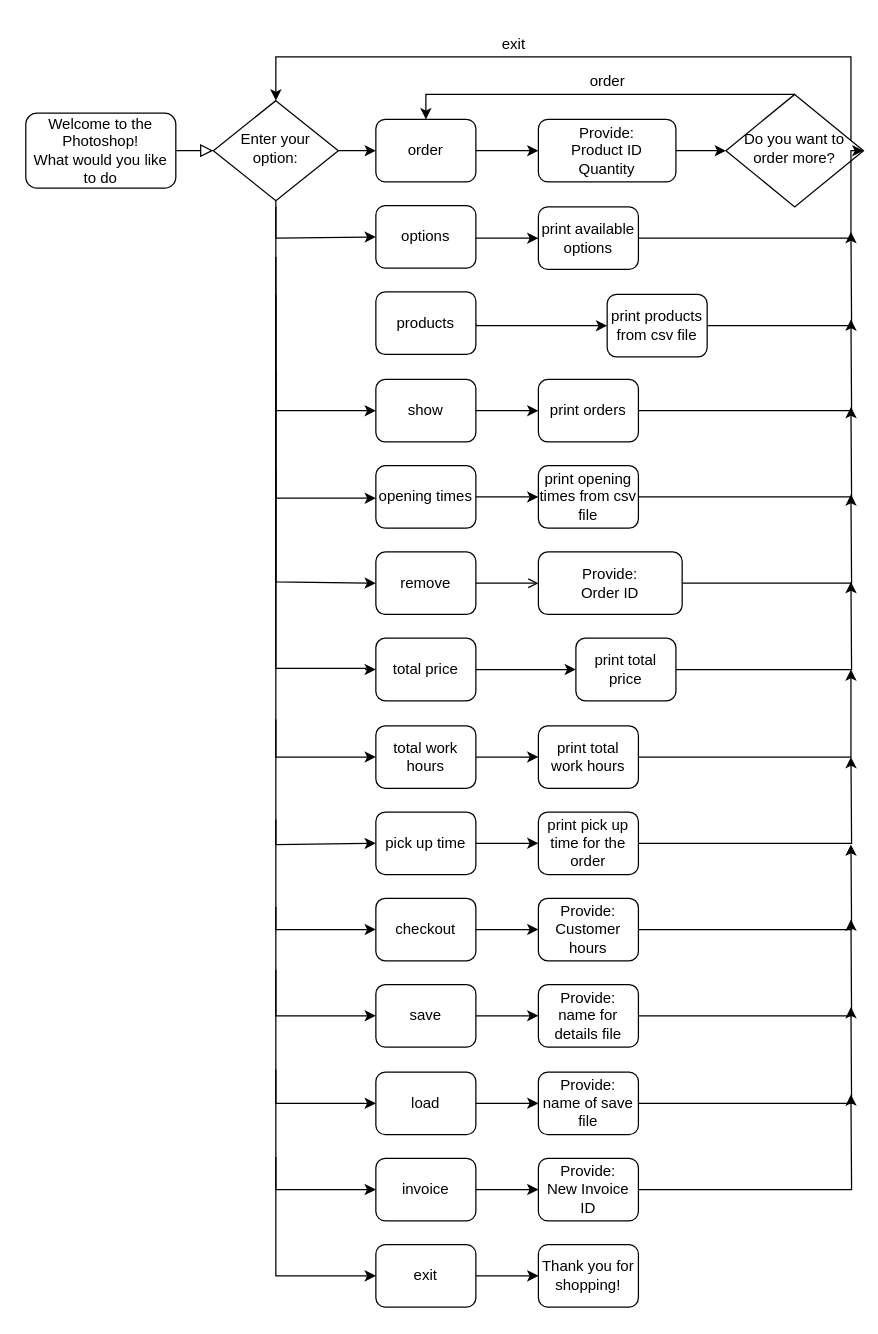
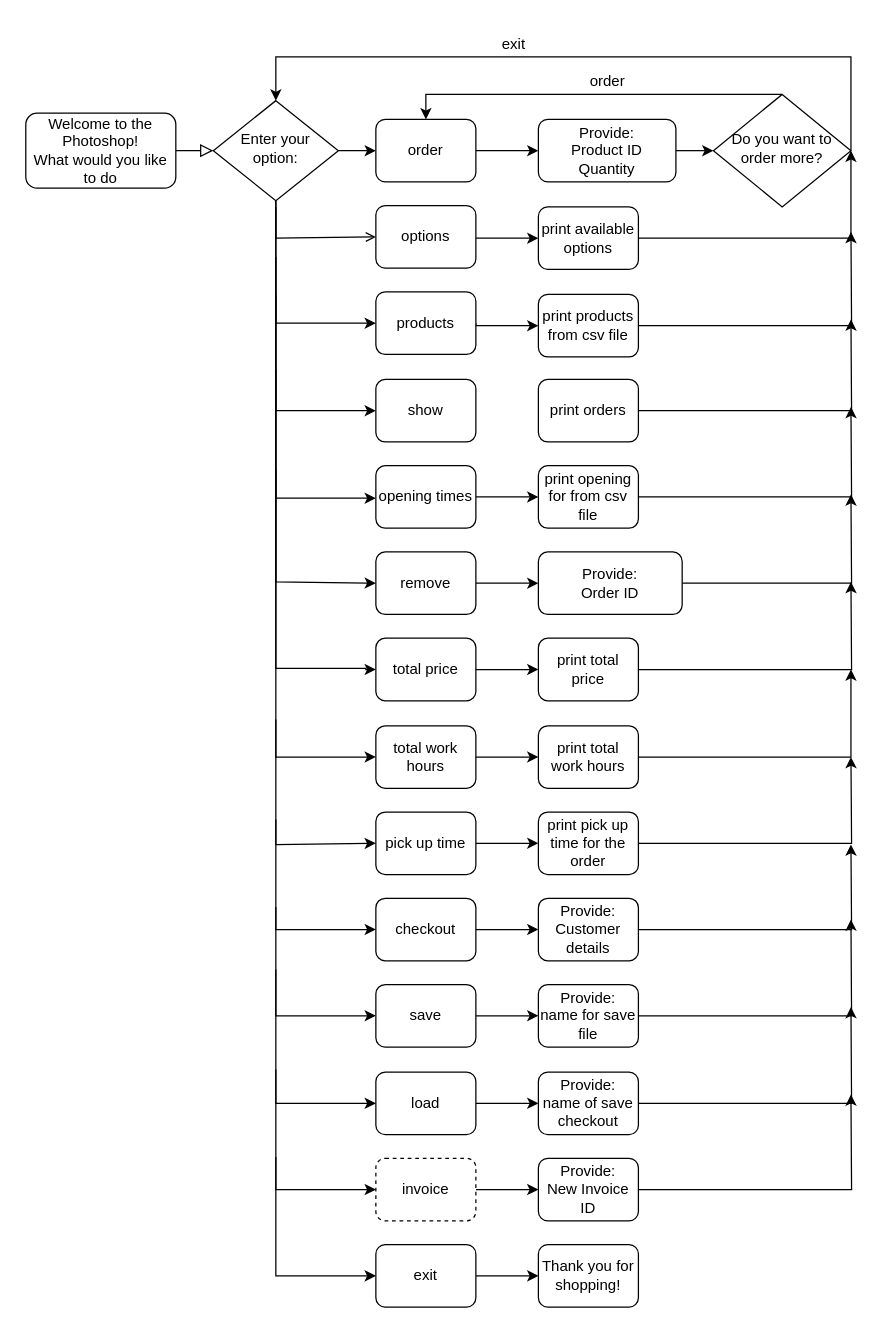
node "Do you want to order more?": moved (794, 151) -> (782, 151)
edge "Enter your option:" -> "options": arrowhead classic -> open
edge "Enter your option:" -> "products": added
node "print products from csv file": moved (657, 326) -> (588, 326)
edge "show" -> "print orders": removed
node "print opening times from csv file": label "print opening times from csv file" -> "print opening for from csv file"
edge "remove" -> "Provide: Order ID": arrowhead open -> classic
node "print total price": moved (626, 669) -> (588, 669)
node "Provide: Customer hours": label "Provide: Customer hours" -> "Provide: Customer details"
node "Provide: name for details file": label "Provide: name for details file" -> "Provide: name for save file"
node "Provide: name of save file": label "Provide: name of save file" -> "Provide: name of save checkout"
node "invoice": style solid -> dashed
